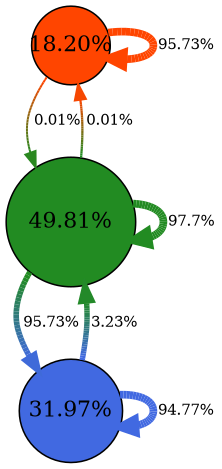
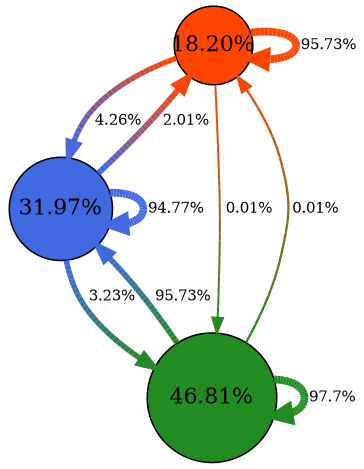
edge "18.20%" -> "31.97%": added, label "4.26%"
edge "31.97%" -> "18.20%": added, label "2.01%"
node "49.81%": label "49.81%" -> "46.81%"
